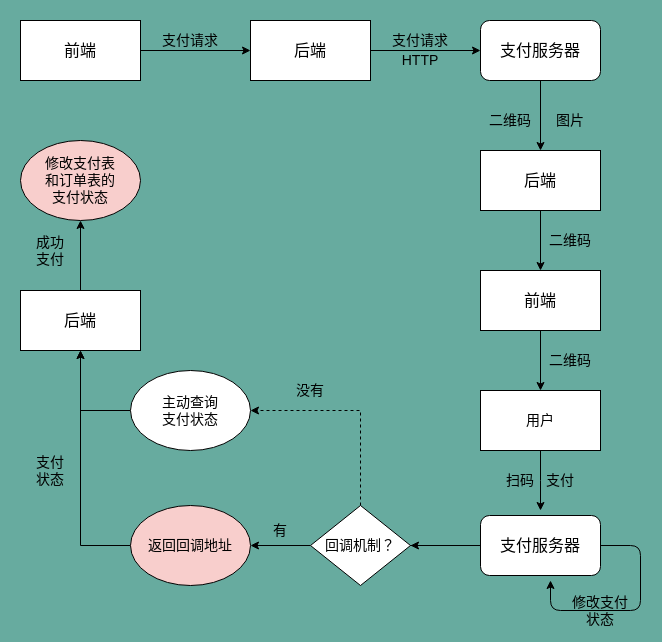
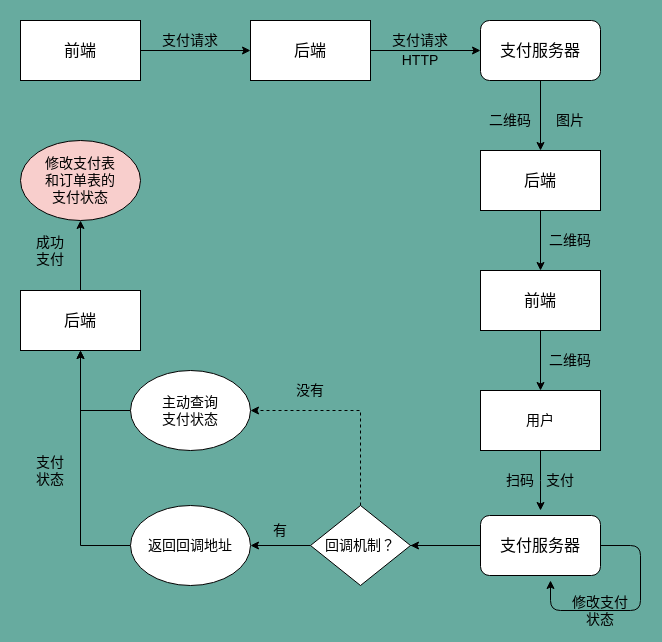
node "返回回调地址": fillcolor #f8cecc -> #ffffff
